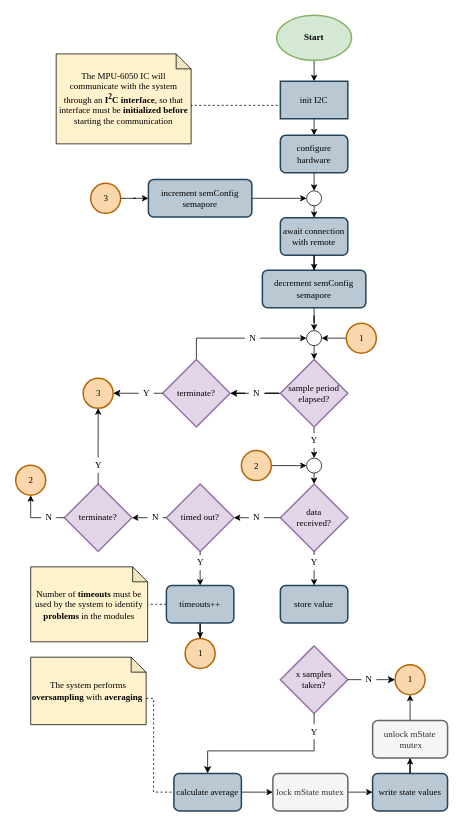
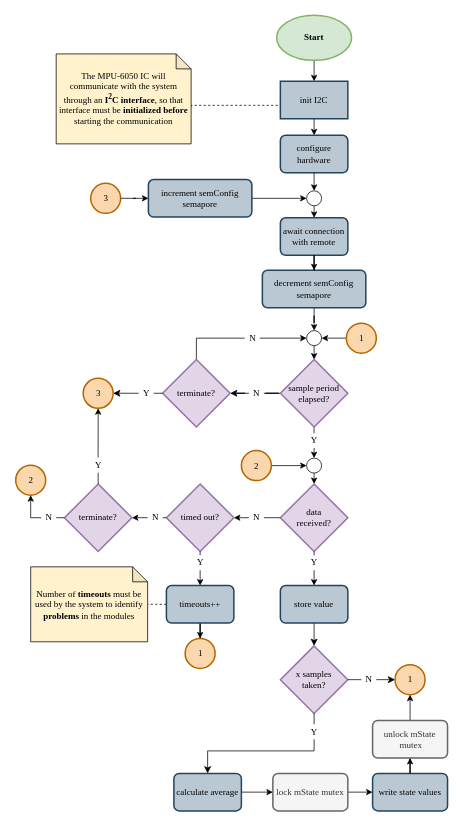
edge "store value" -> "x samples taken?": added
node "The system performs oversampling with averaging": removed
edge "The system performs oversampling with averaging" -- "calculate average": removed
